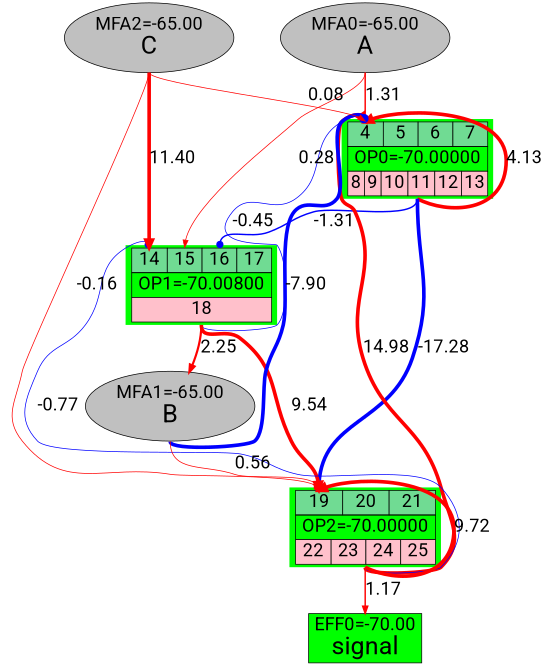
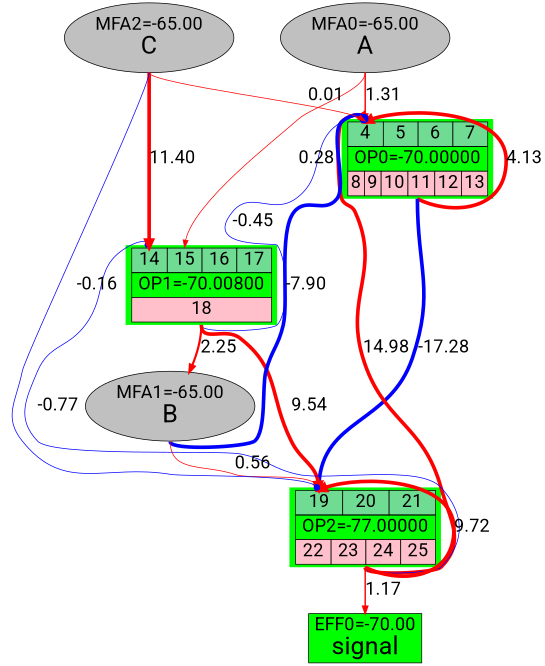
edge "MFA0=-65.00" -> "4": arrowhead dot -> normal
edge "MFA2=-65.00" -> "4": label "0.08" -> "0.01"
edge "4" -> "14": removed, label "-1.31"
edge "MFA2=-65.00" -> "19": color #ff0000 -> #0000ff
node "19": text "OP2=-70.00000" -> "OP2=-77.00000"
